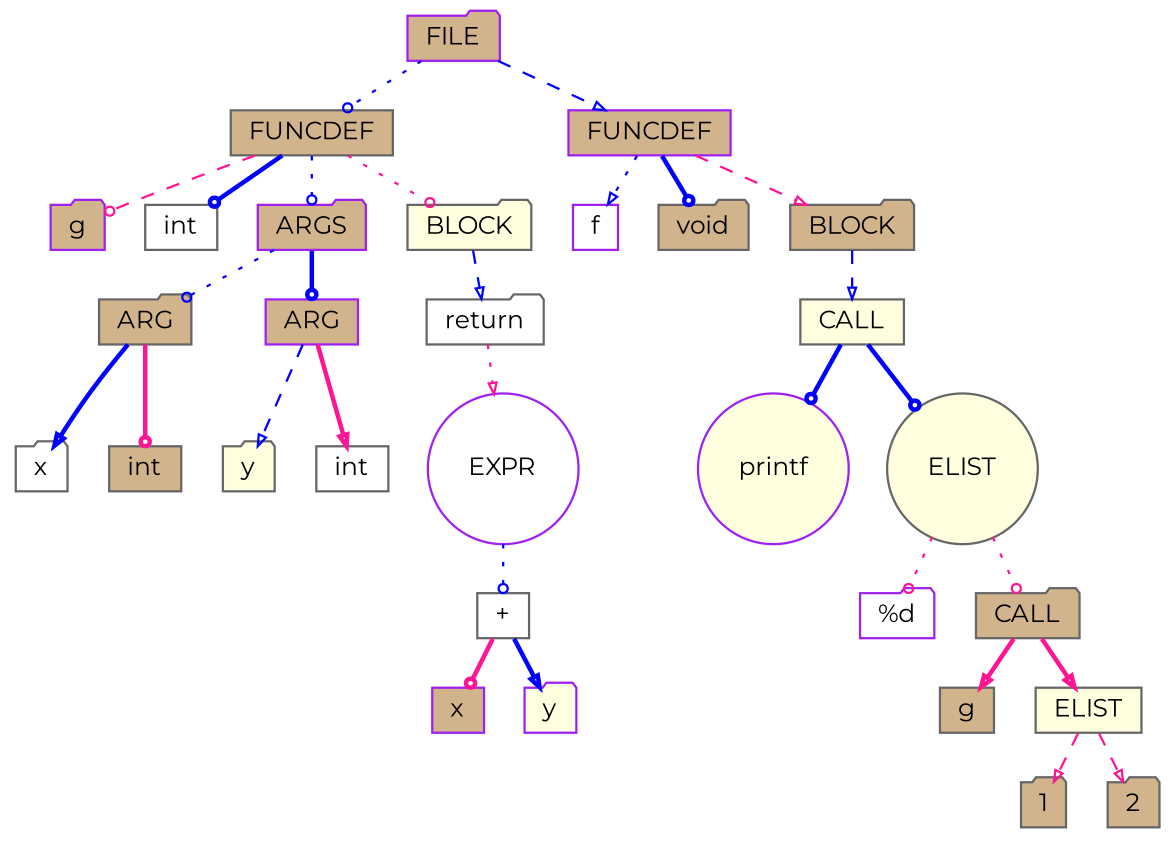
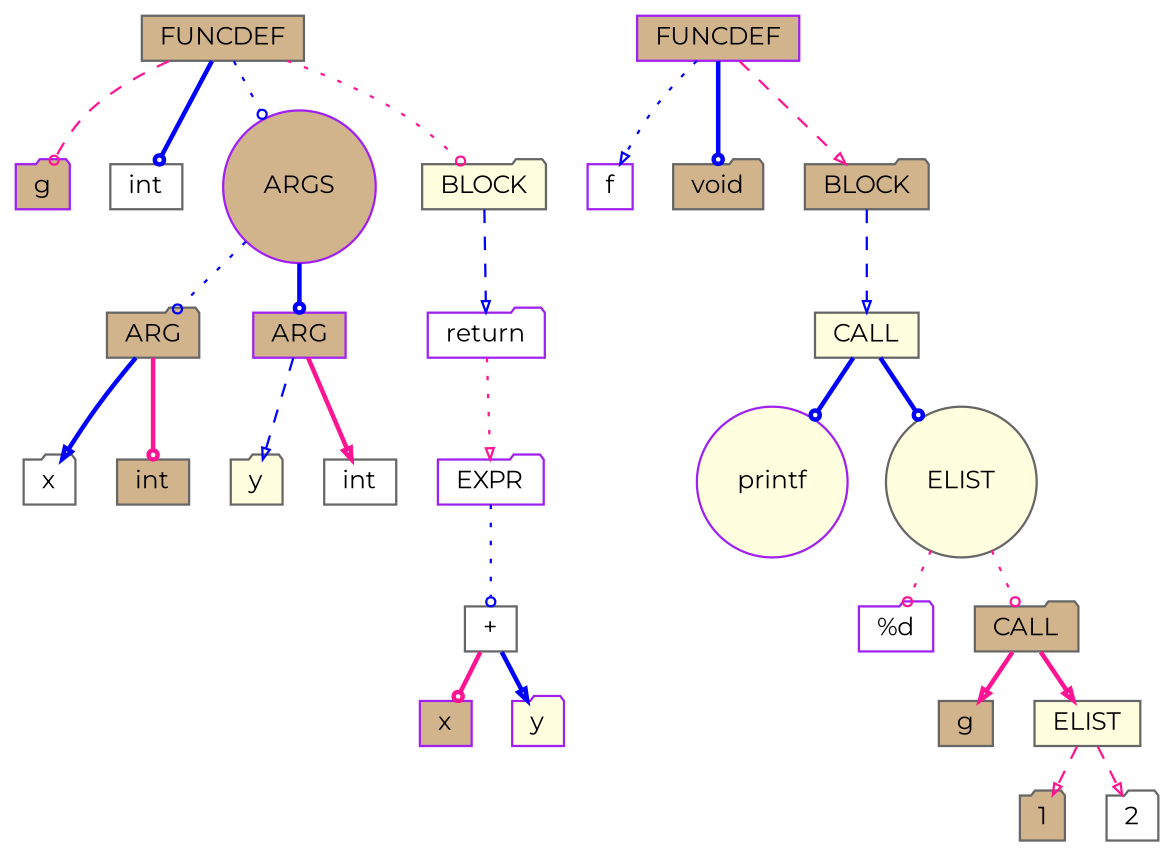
node "FILE": removed
node "ARGS": shape folder -> circle
node "return": color gray40 -> purple
node "EXPR": shape circle -> folder
node "2": fillcolor tan -> white
